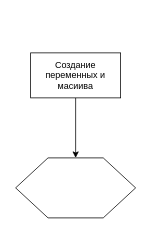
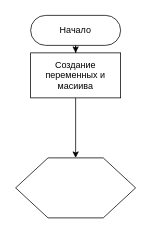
node "Начало": added
edge "Начало" -> "Создание переменных и масиива": added
